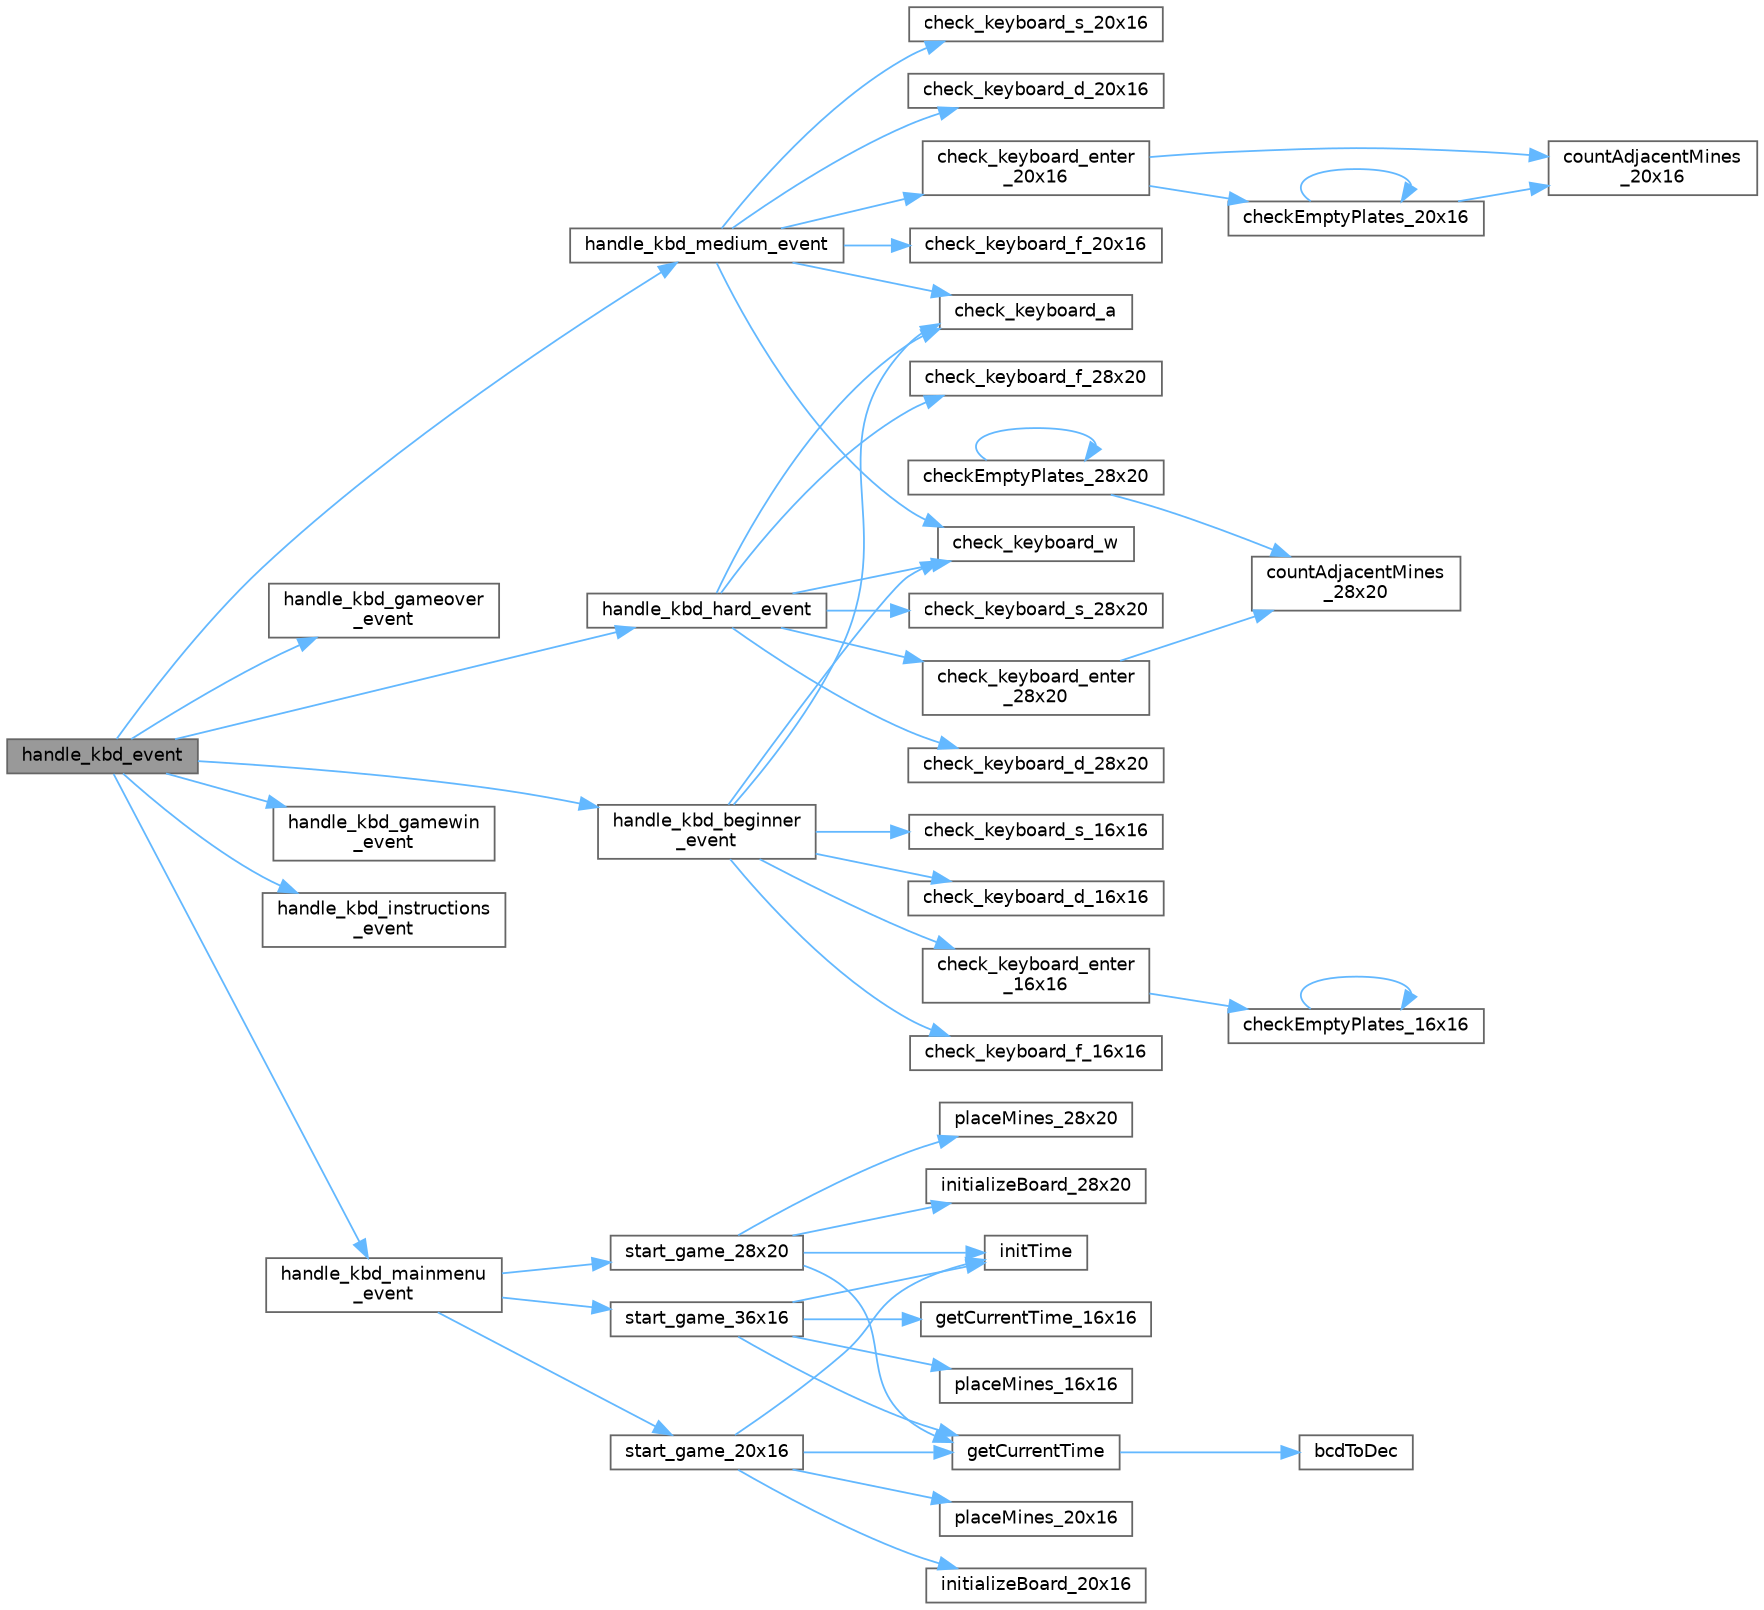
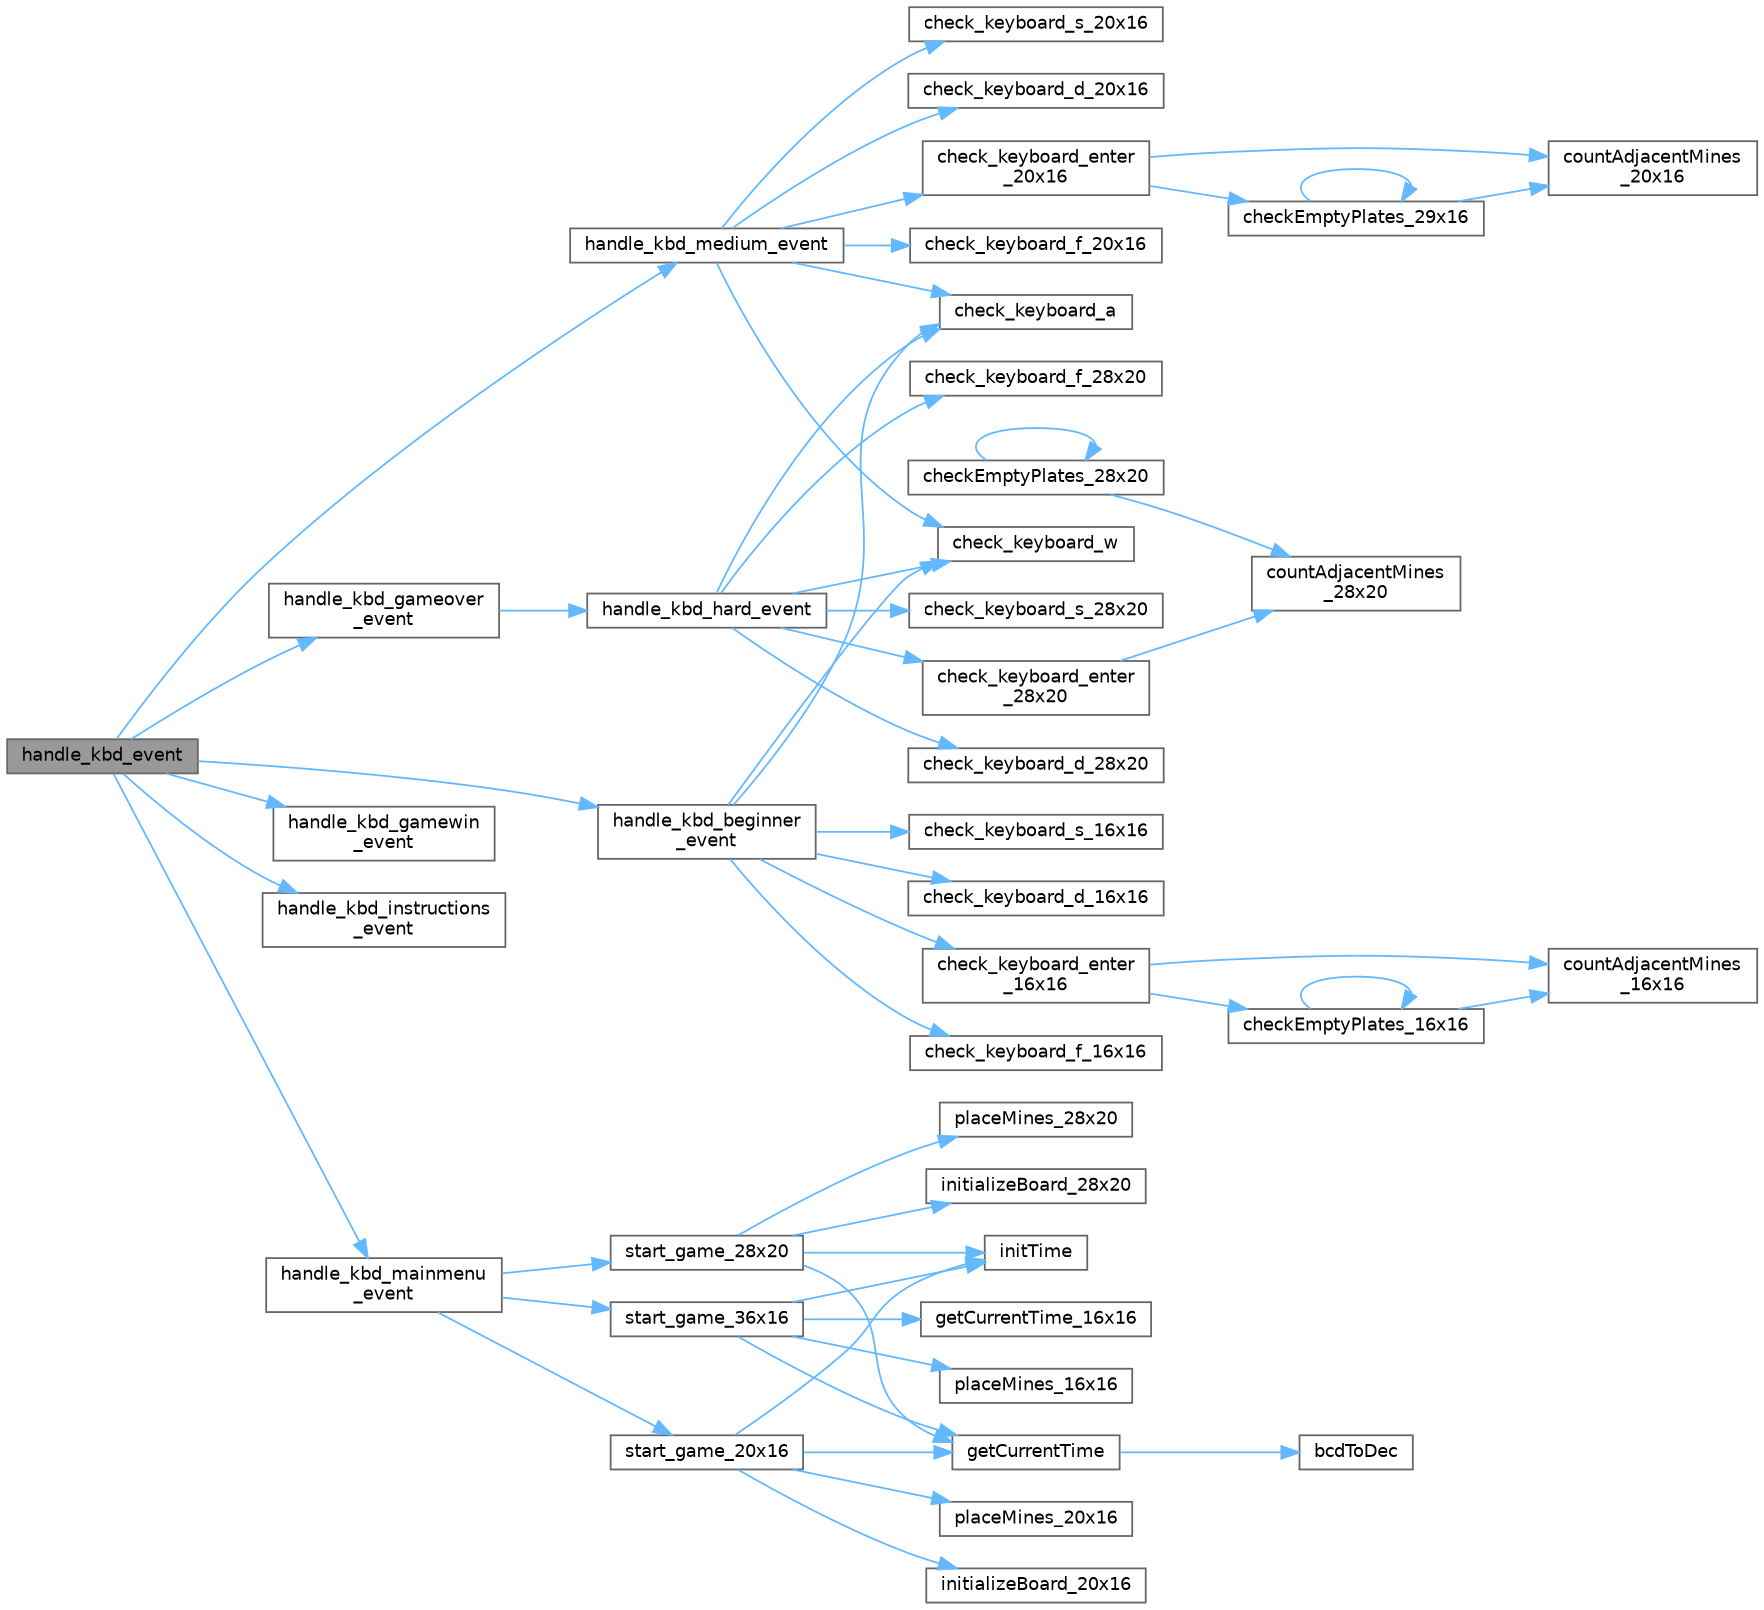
node "checkEmptyPlates_20x16": label "checkEmptyPlates_20x16" -> "checkEmptyPlates_29x16"
edge "handle_kbd_event" -> "handle_kbd_hard_event": now "handle_kbd_gameover _event" -> "handle_kbd_hard_event"
node "countAdjacentMines _16x16": added
